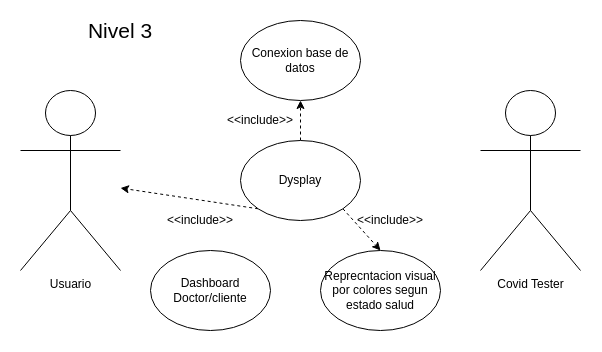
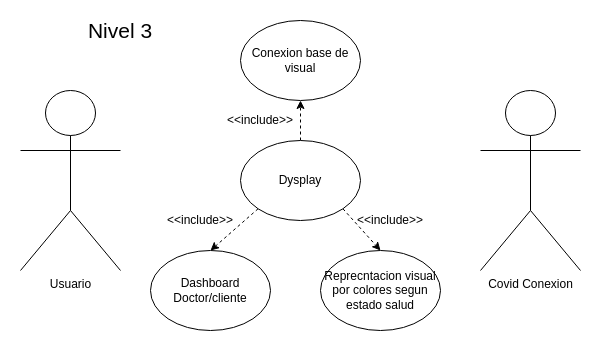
node "Conexion base de datos": label "Conexion base de datos" -> "Conexion base de visual"
edge "Dysplay" -> "Usuario": now "Dysplay" -> "Dashboard Doctor/cliente"
node "Covid Tester": label "Covid Tester" -> "Covid Conexion"
